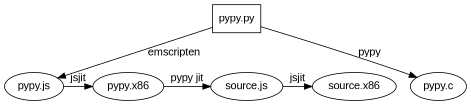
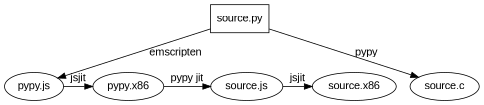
node "pypy.py": label "pypy.py" -> "source.py"
node "pypy.c": label "pypy.c" -> "source.c"
